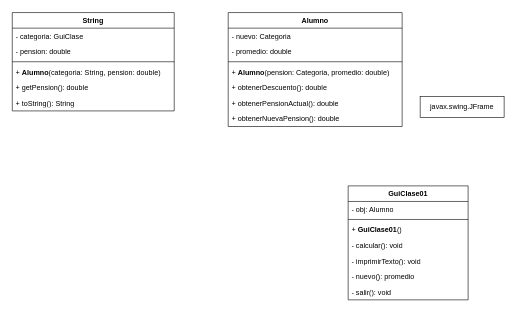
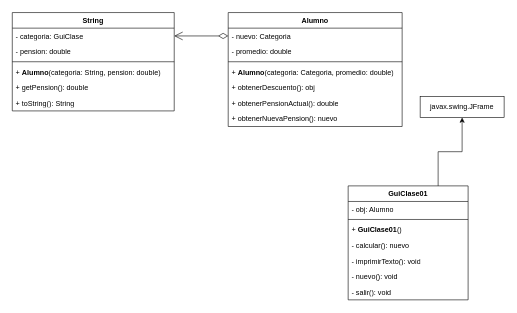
edge "- categoria: GuiClase" -- "- nuevo: Categoria": added
node "+ Alumno(pension: Categoria, promedio: double)": label "+ Alumno(pension: Categoria, promedio: double)" -> "+ Alumno(categoria: Categoria, promedio: double)"
node "+ obtenerDescuento(): double": label "+ obtenerDescuento(): double" -> "+ obtenerDescuento(): obj"
node "+ obtenerNuevaPension(): double": label "+ obtenerNuevaPension(): double" -> "+ obtenerNuevaPension(): nuevo"
edge "GuiClase01" -> "javax.swing.JFrame": added
node "- calcular(): void": label "- calcular(): void" -> "- calcular(): nuevo"
node "- nuevo(): promedio": label "- nuevo(): promedio" -> "- nuevo(): void"
